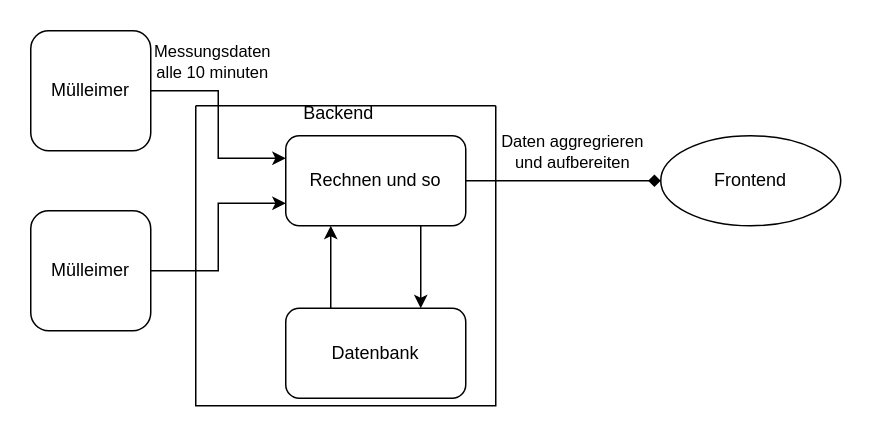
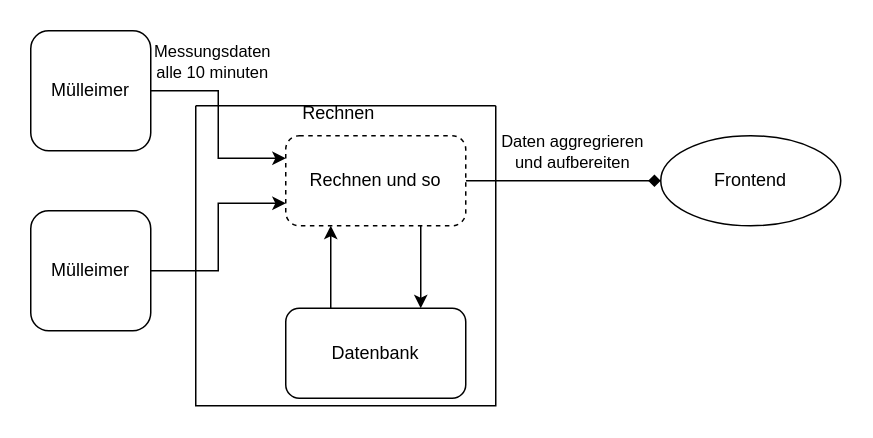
node "Backend": label "Backend" -> "Rechnen"
node "Rechnen und so": style solid -> dashed
